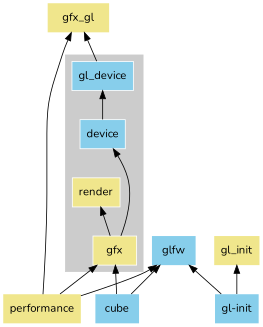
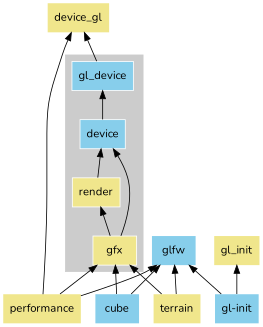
node "gfx_gl": label "gfx_gl" -> "device_gl"
edge "render" -> "device": added
node "terrain": added
